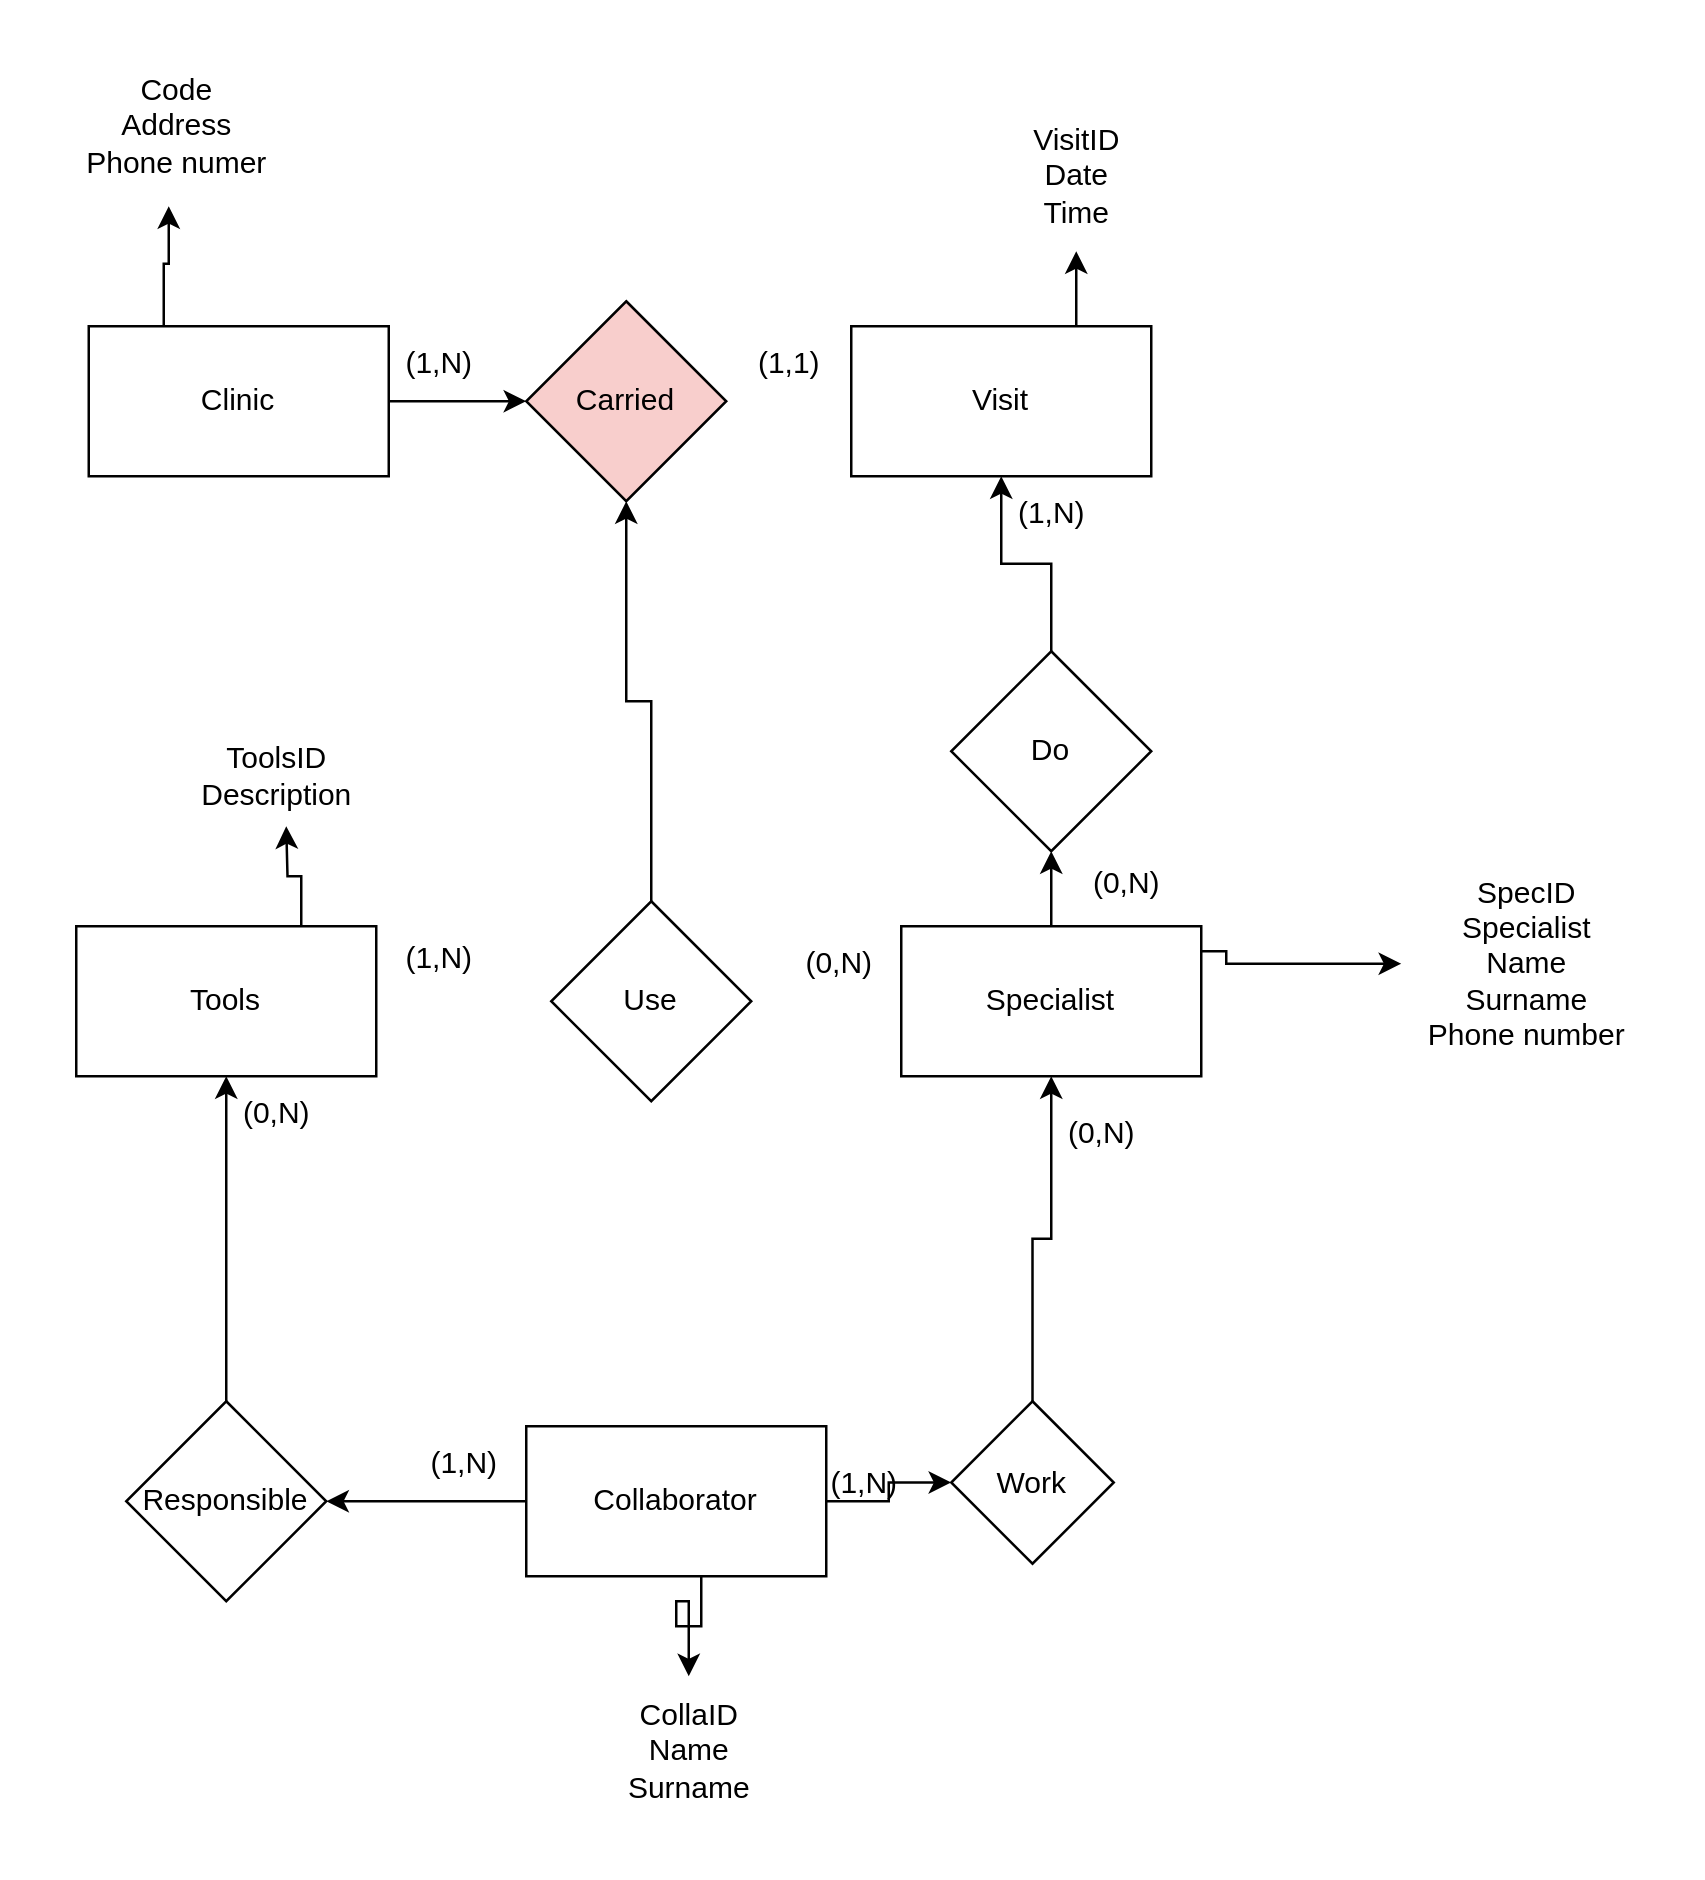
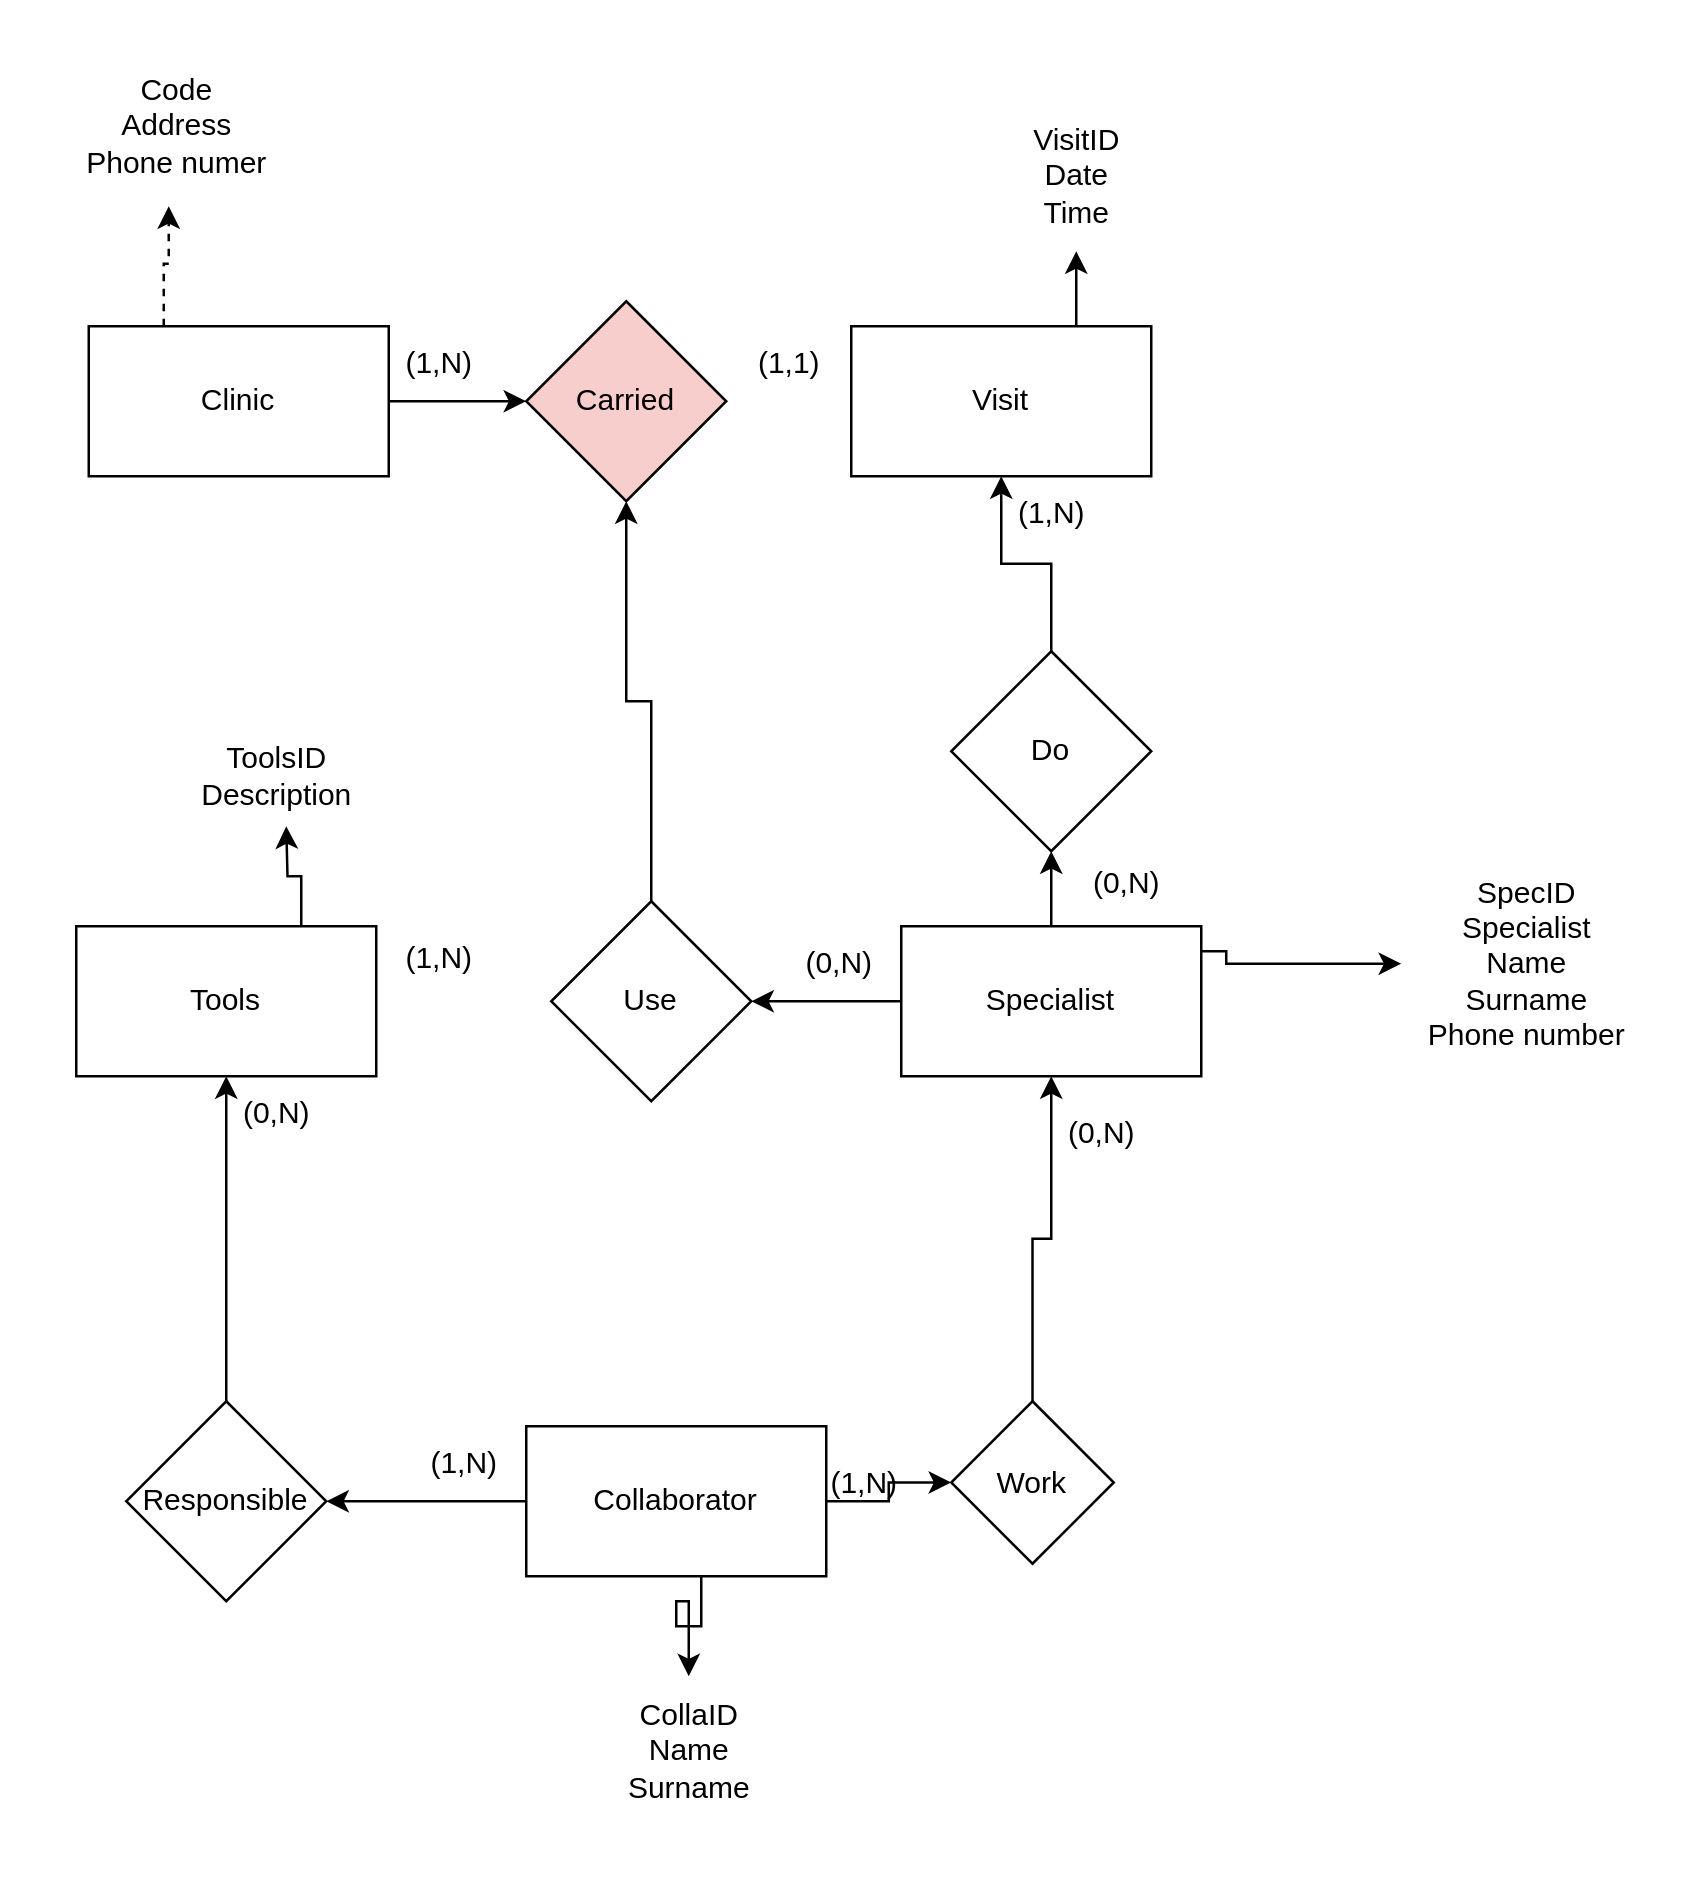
edge "Clinic" -> "Code Address Phone numer": style solid -> dashed
edge "Specialist" -> "Use": added
